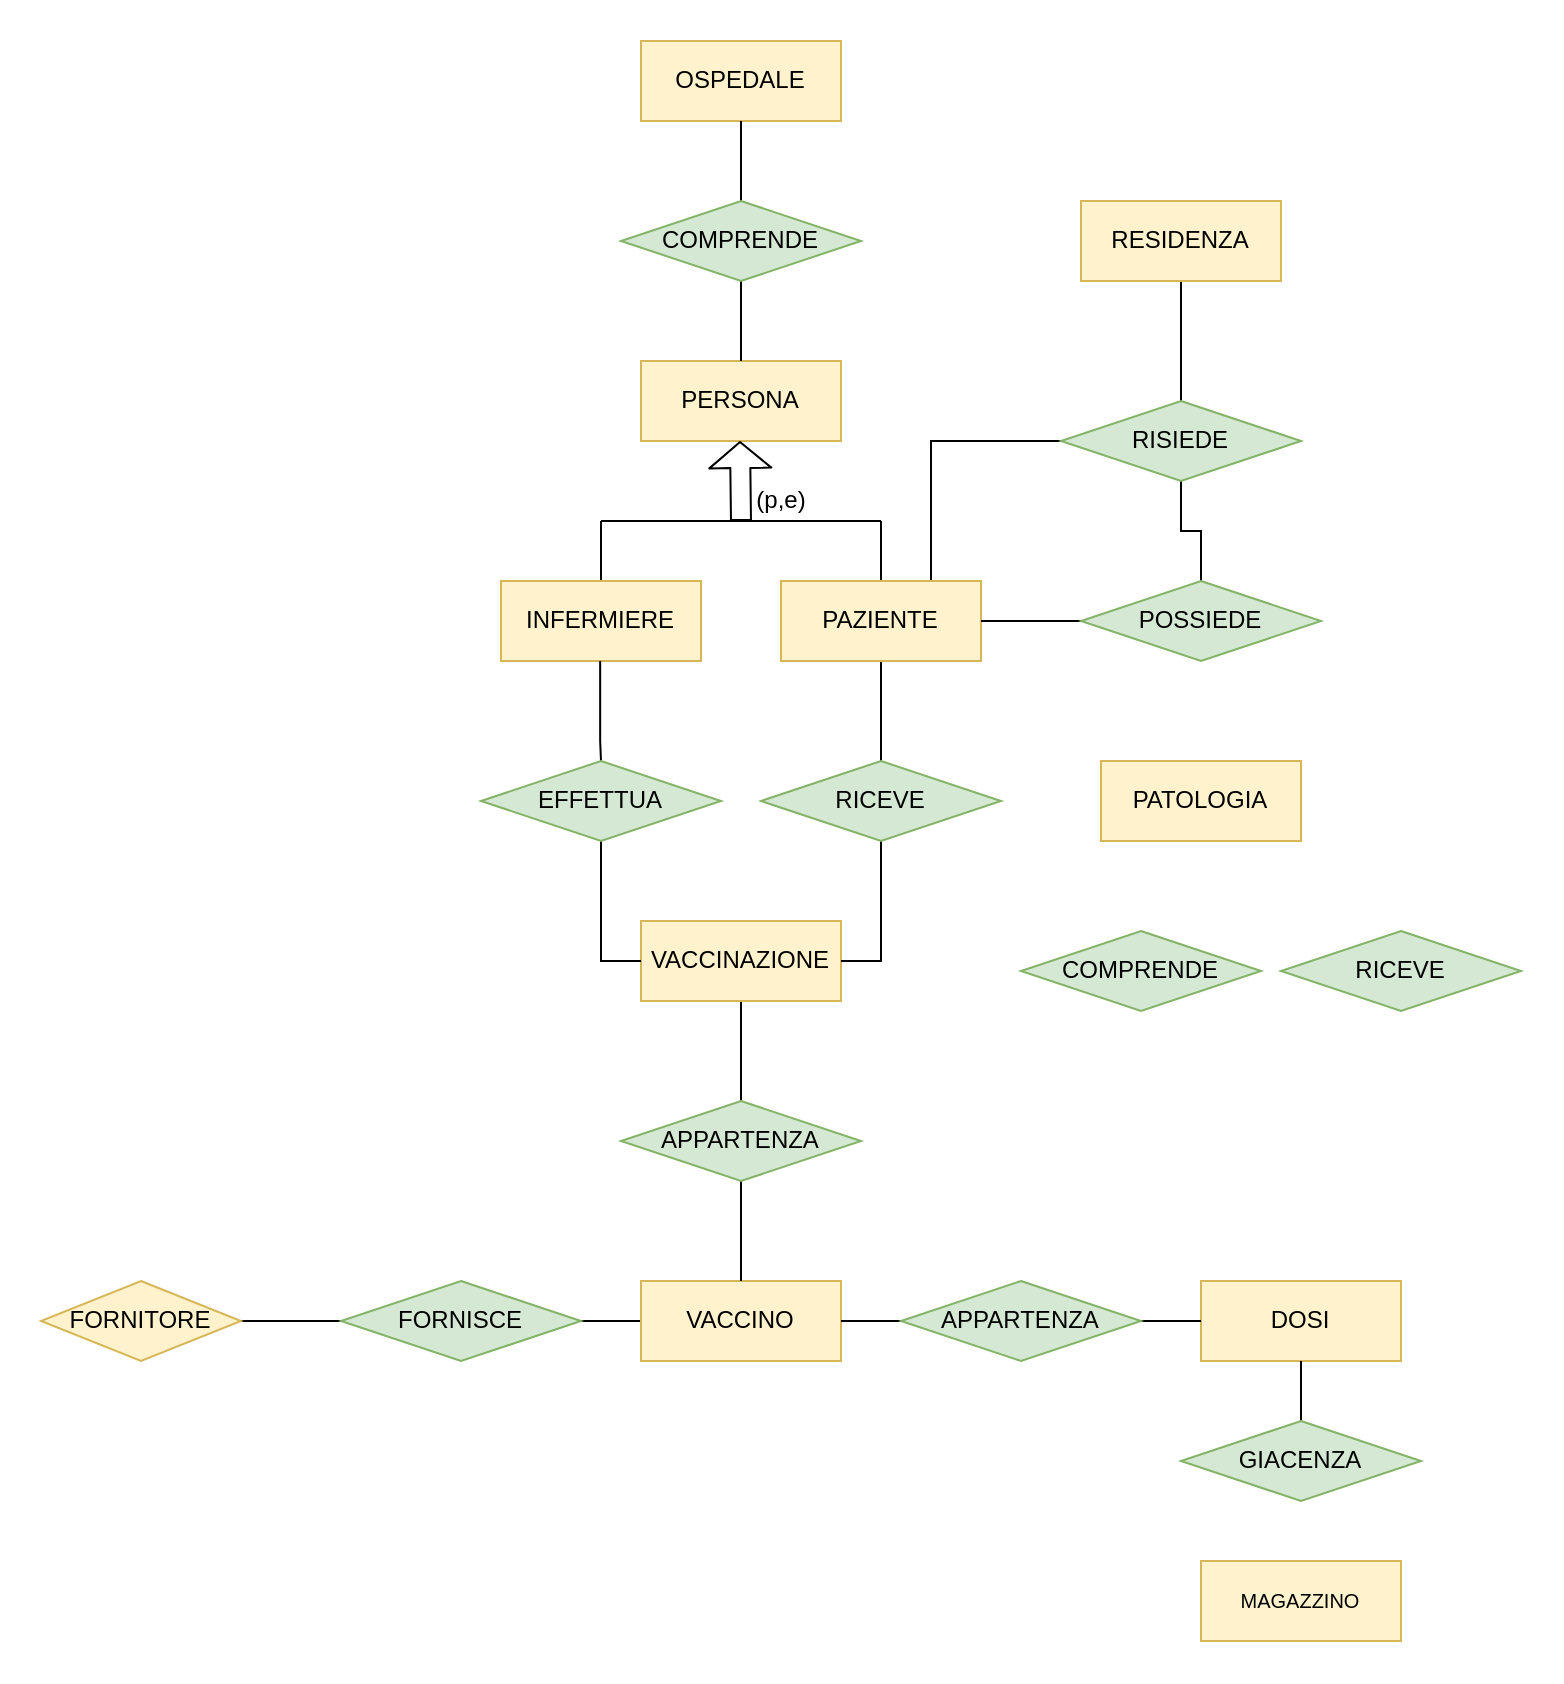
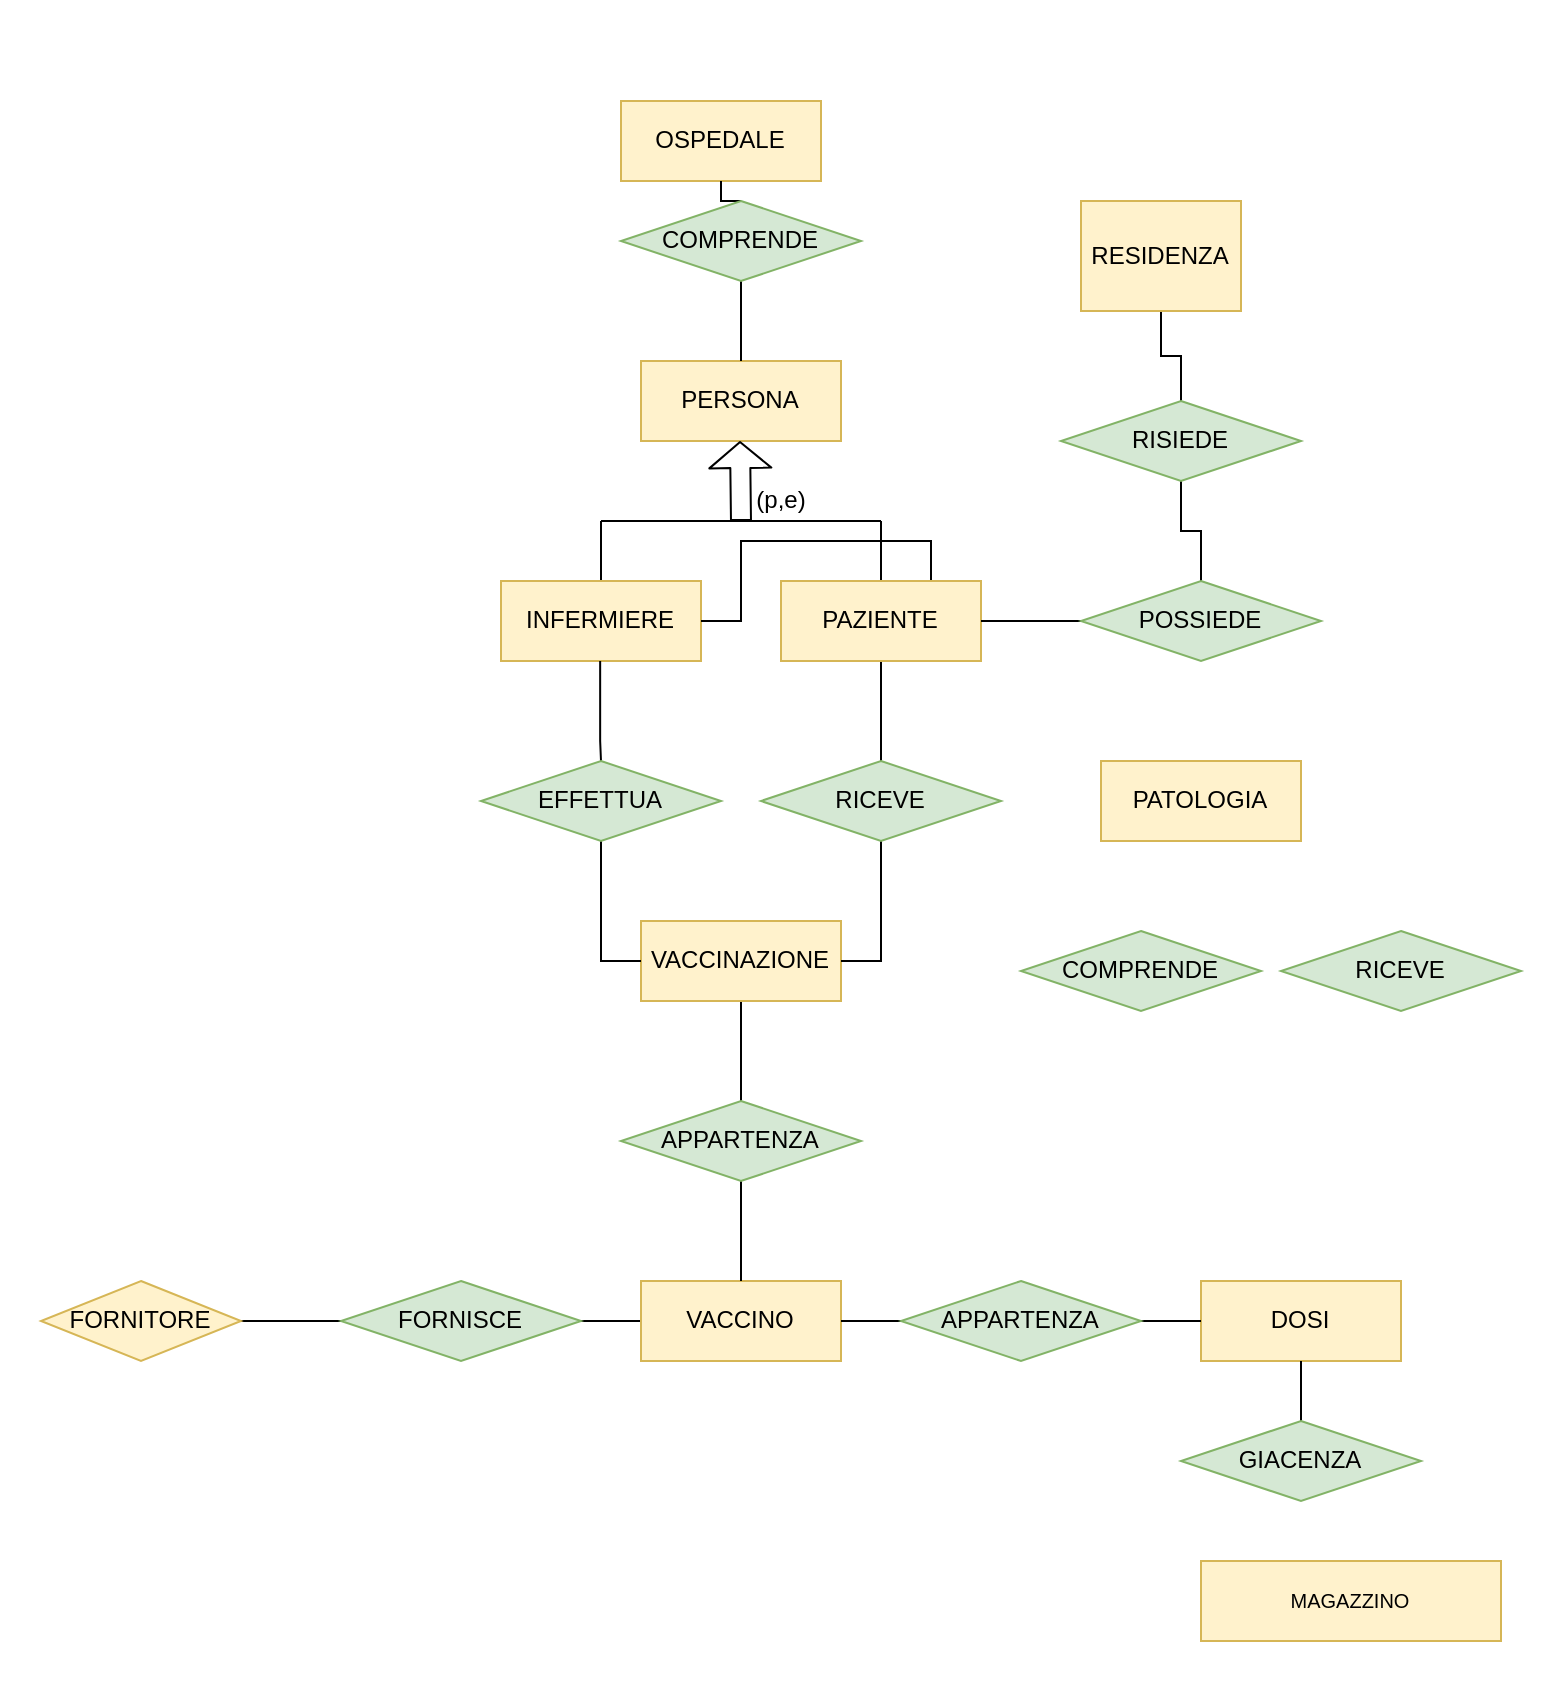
node "OSPEDALE": moved (741, 81) -> (721, 141)
node "RESIDENZA": size 200x80 -> 160x110
edge "RISIEDE" -- "PAZIENTE": now "INFERMIERE" -- "PAZIENTE"
node "MAGAZZINO": size 200x80 -> 300x80
